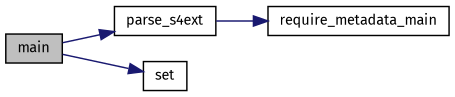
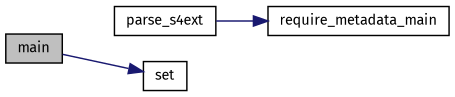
edge "main" -> "parse_s4ext": removed
